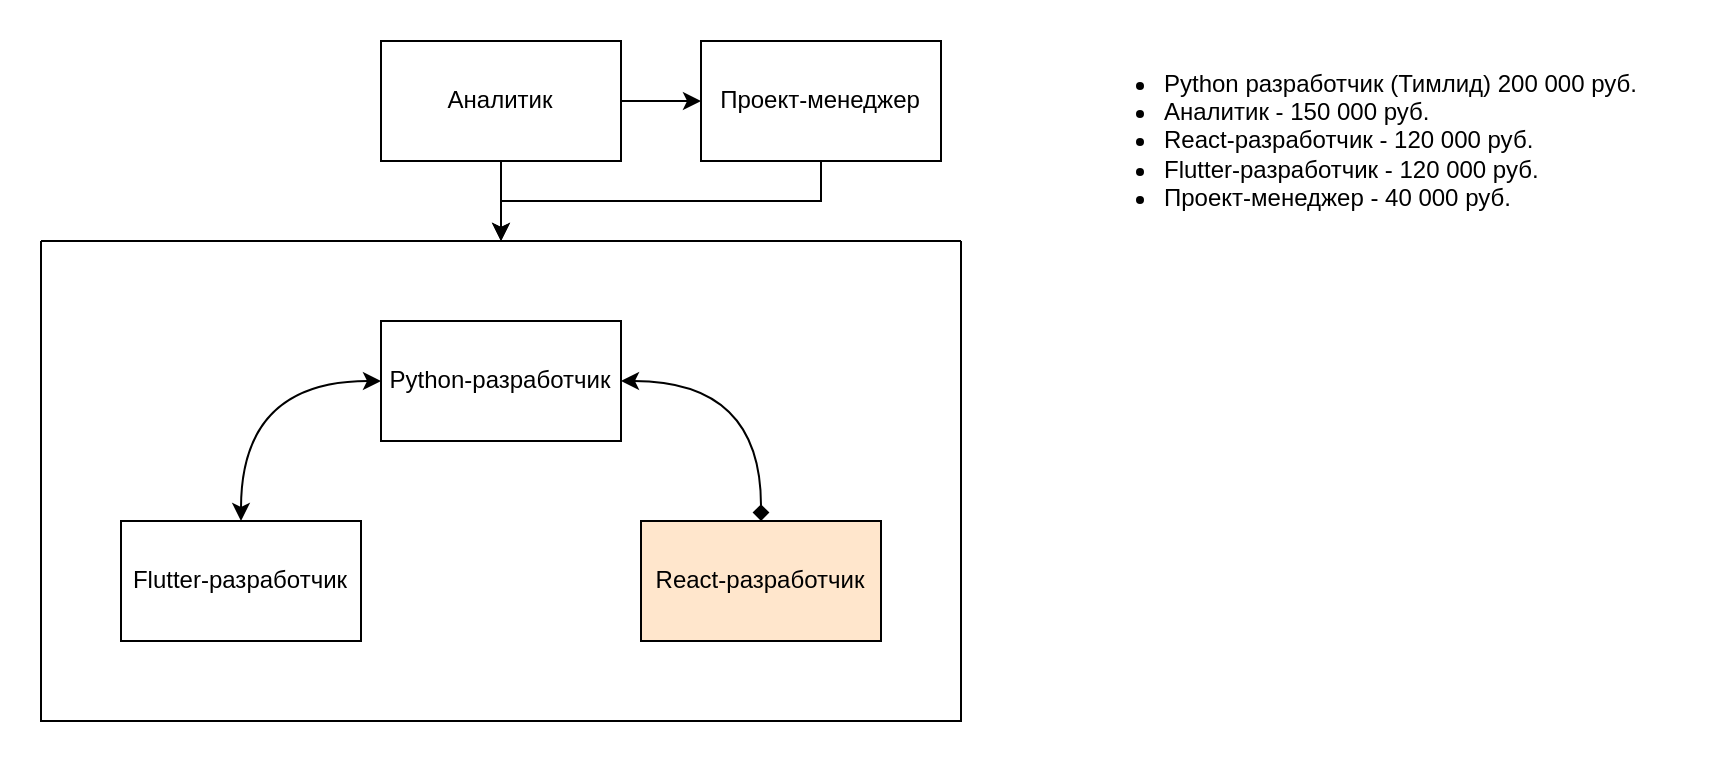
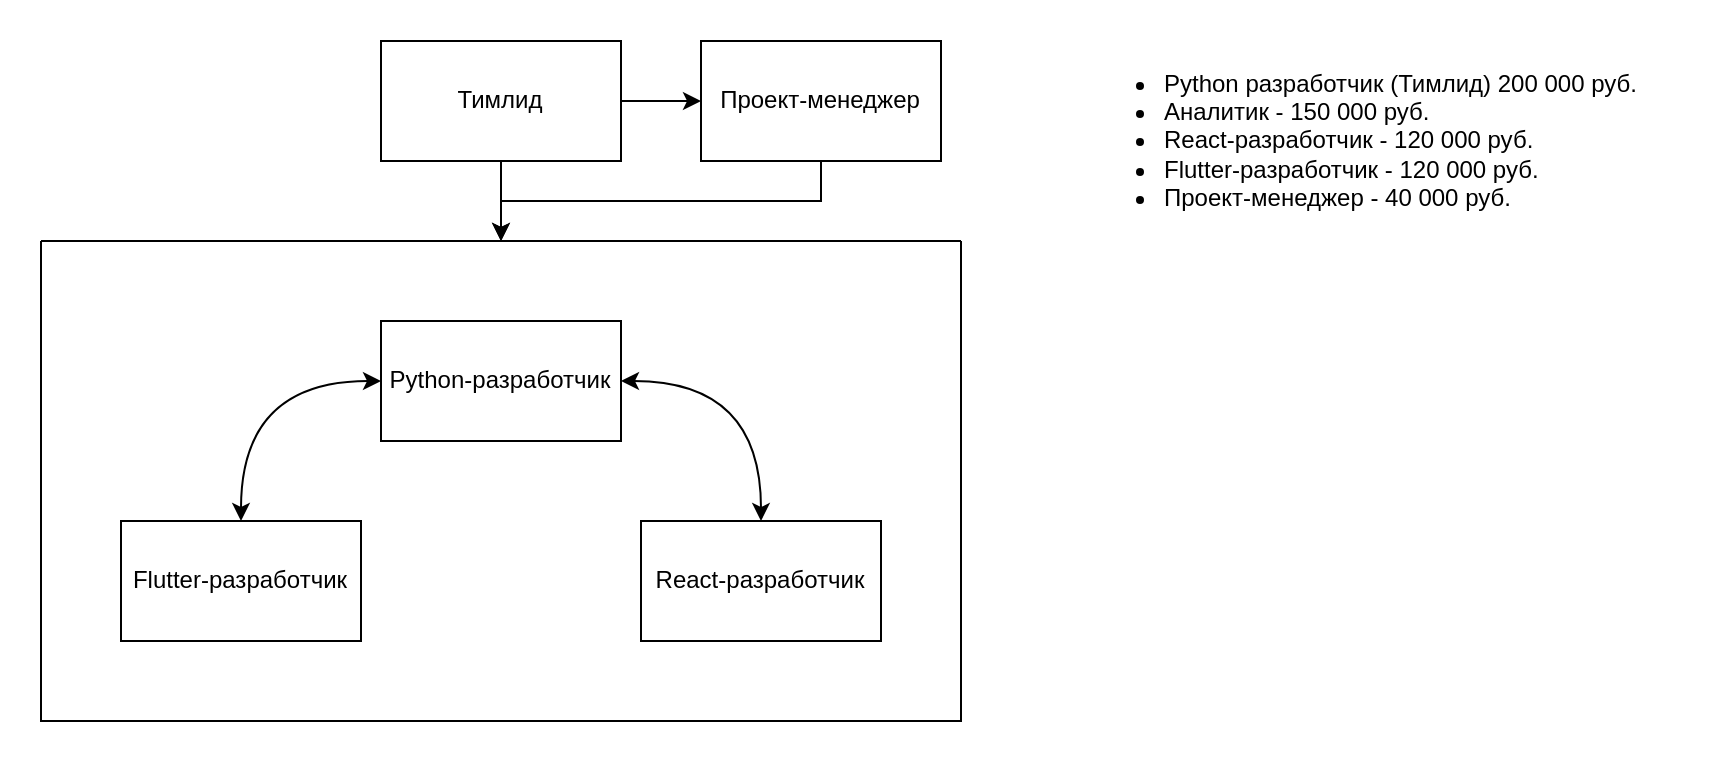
node "Аналитик": label "Аналитик" -> "Тимлид"
edge "Python-разработчик" -- "React-разработчик": arrowhead diamond -> classic
node "React-разработчик": fillcolor #ffe6cc -> #ffffff
